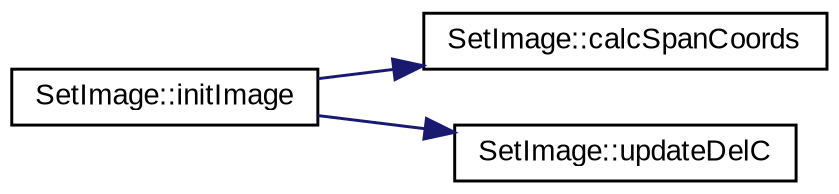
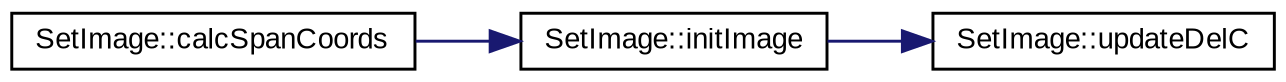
edge "SetImage::initImage" -> "SetImage::calcSpanCoords": reversed
